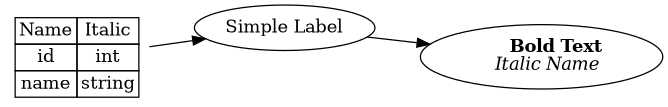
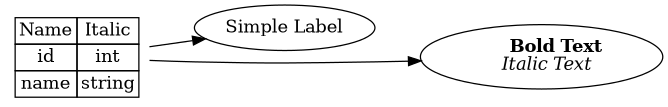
edge "Simple Label" -> "Bold Text": now "Name" -> "Bold Text"
node "Bold Text": text "Italic Name" -> "Italic Text"
